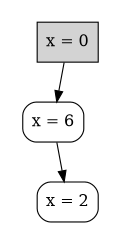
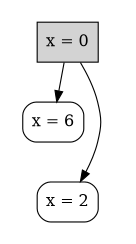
edge "x = 6" -> "x = 2": now "x = 0" -> "x = 2"
